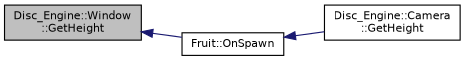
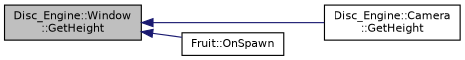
edge "Disc_Engine::Camera ::GetHeight" -> "Fruit::OnSpawn": now "Disc_Engine::Camera ::GetHeight" -> "Disc_Engine::Window ::GetHeight"
